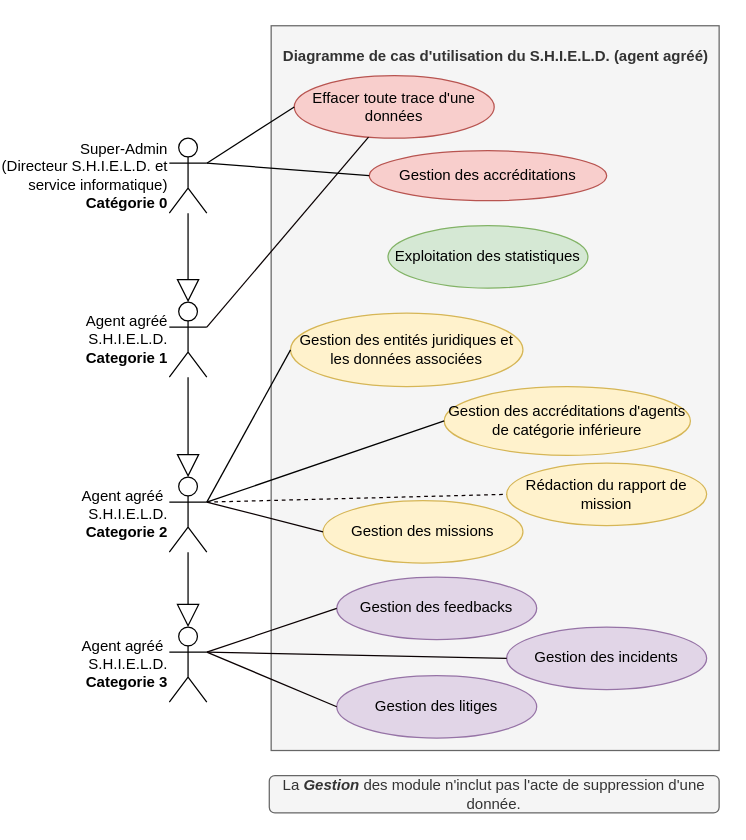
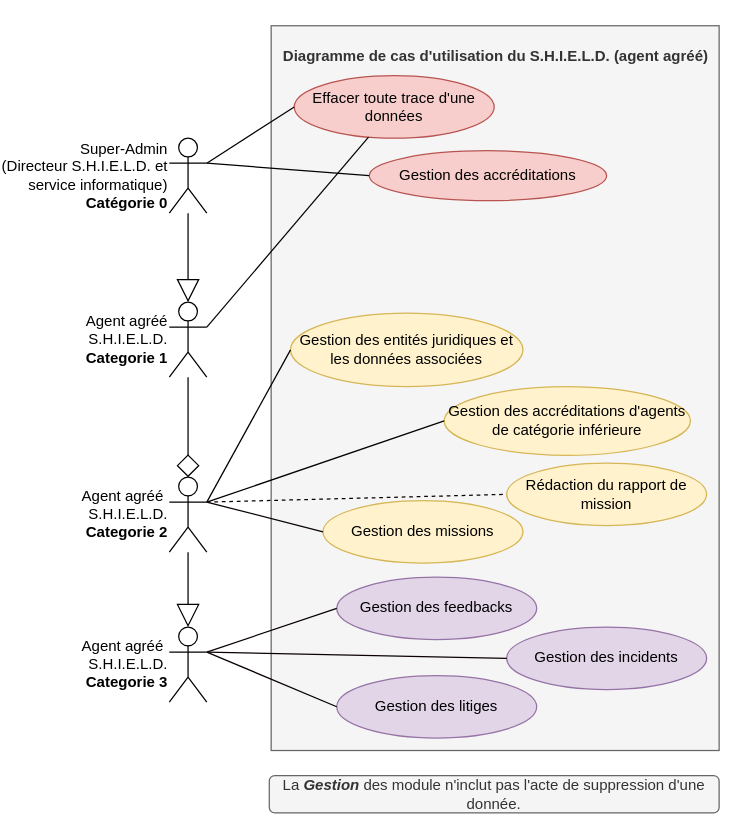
node "Exploitation des statistiques": removed
edge "Agent agréé S.H.I.E.L.D. Categorie 1" -> "Agent agréé S.H.I.E.L.D. Categorie 2": arrowhead block -> diamond
